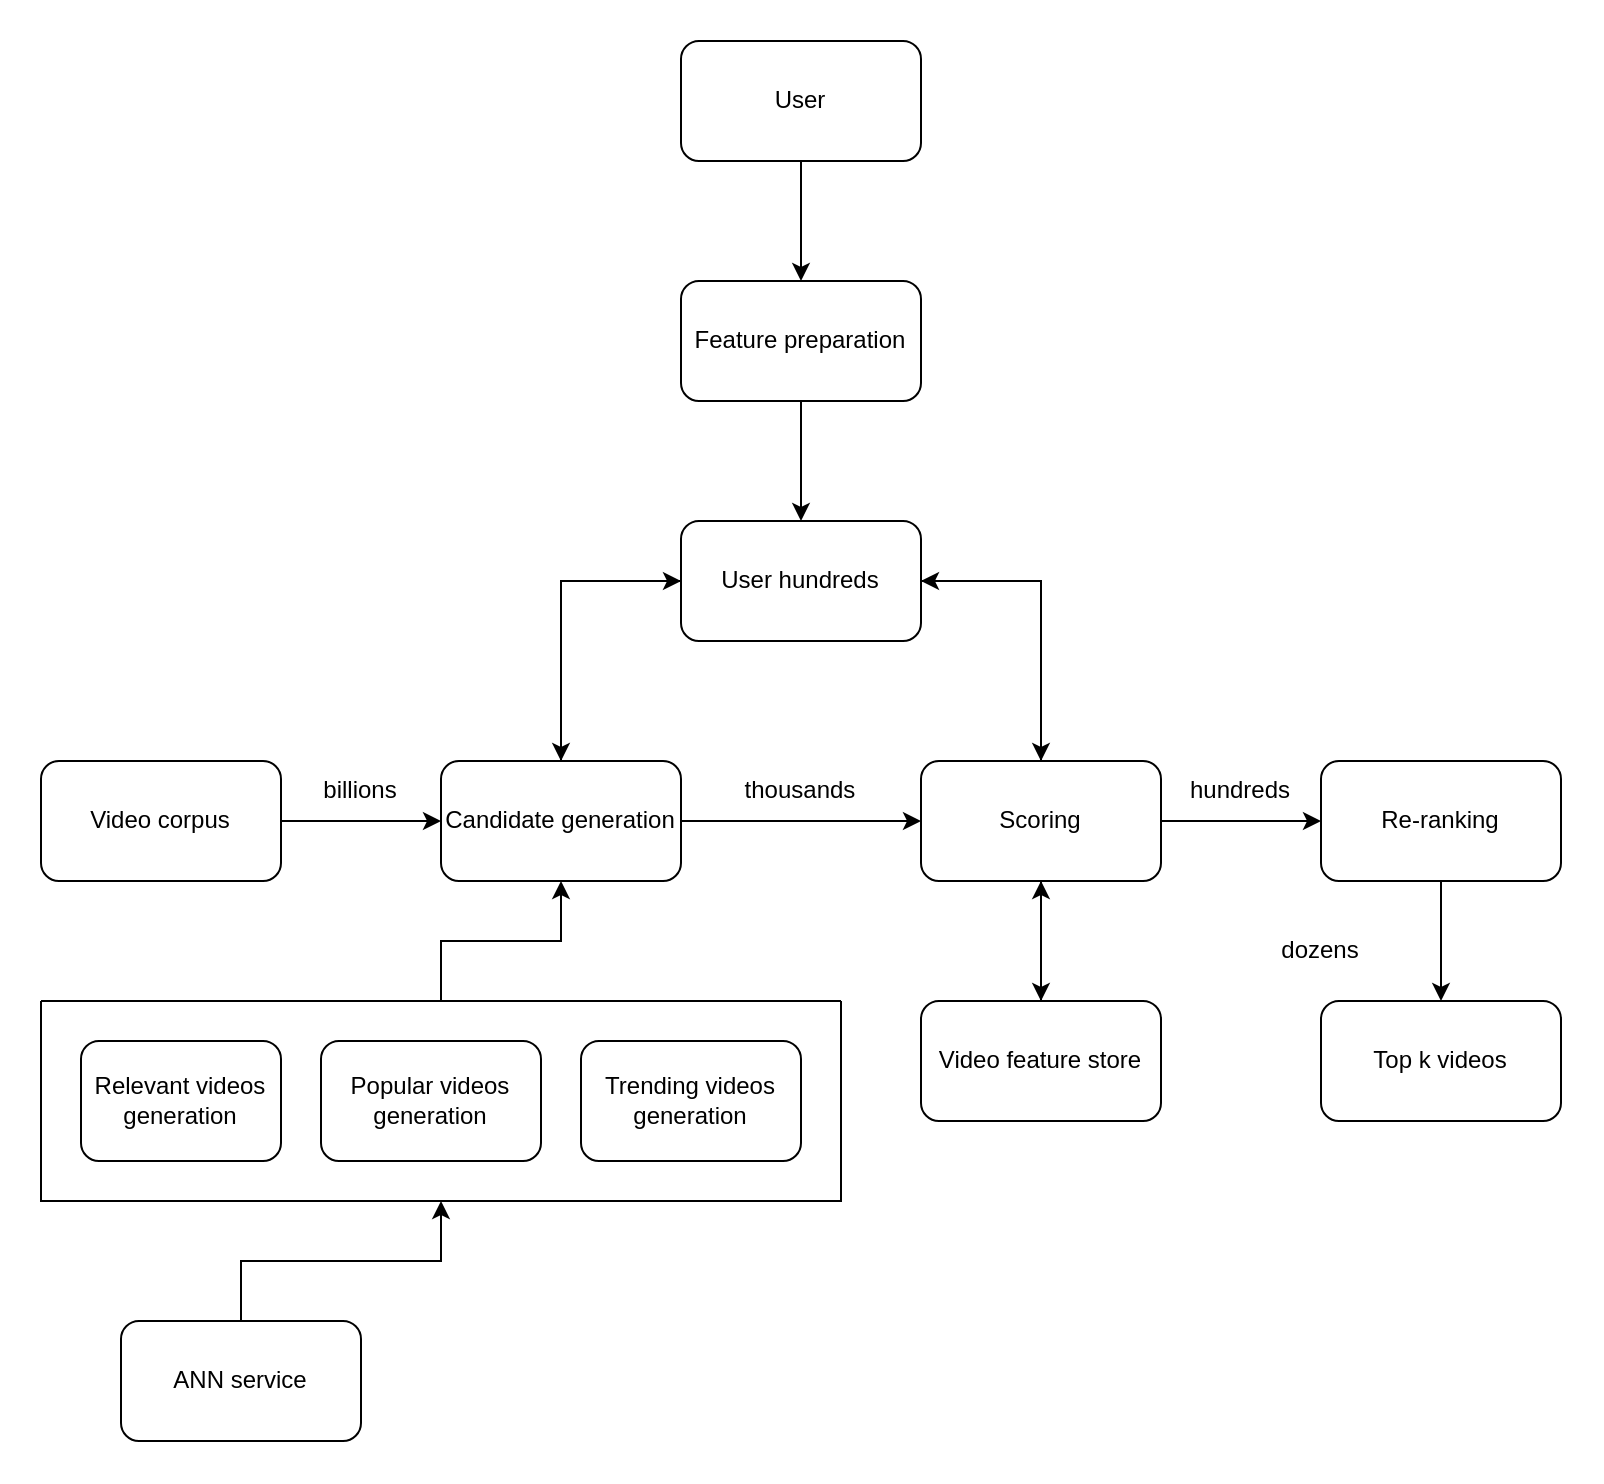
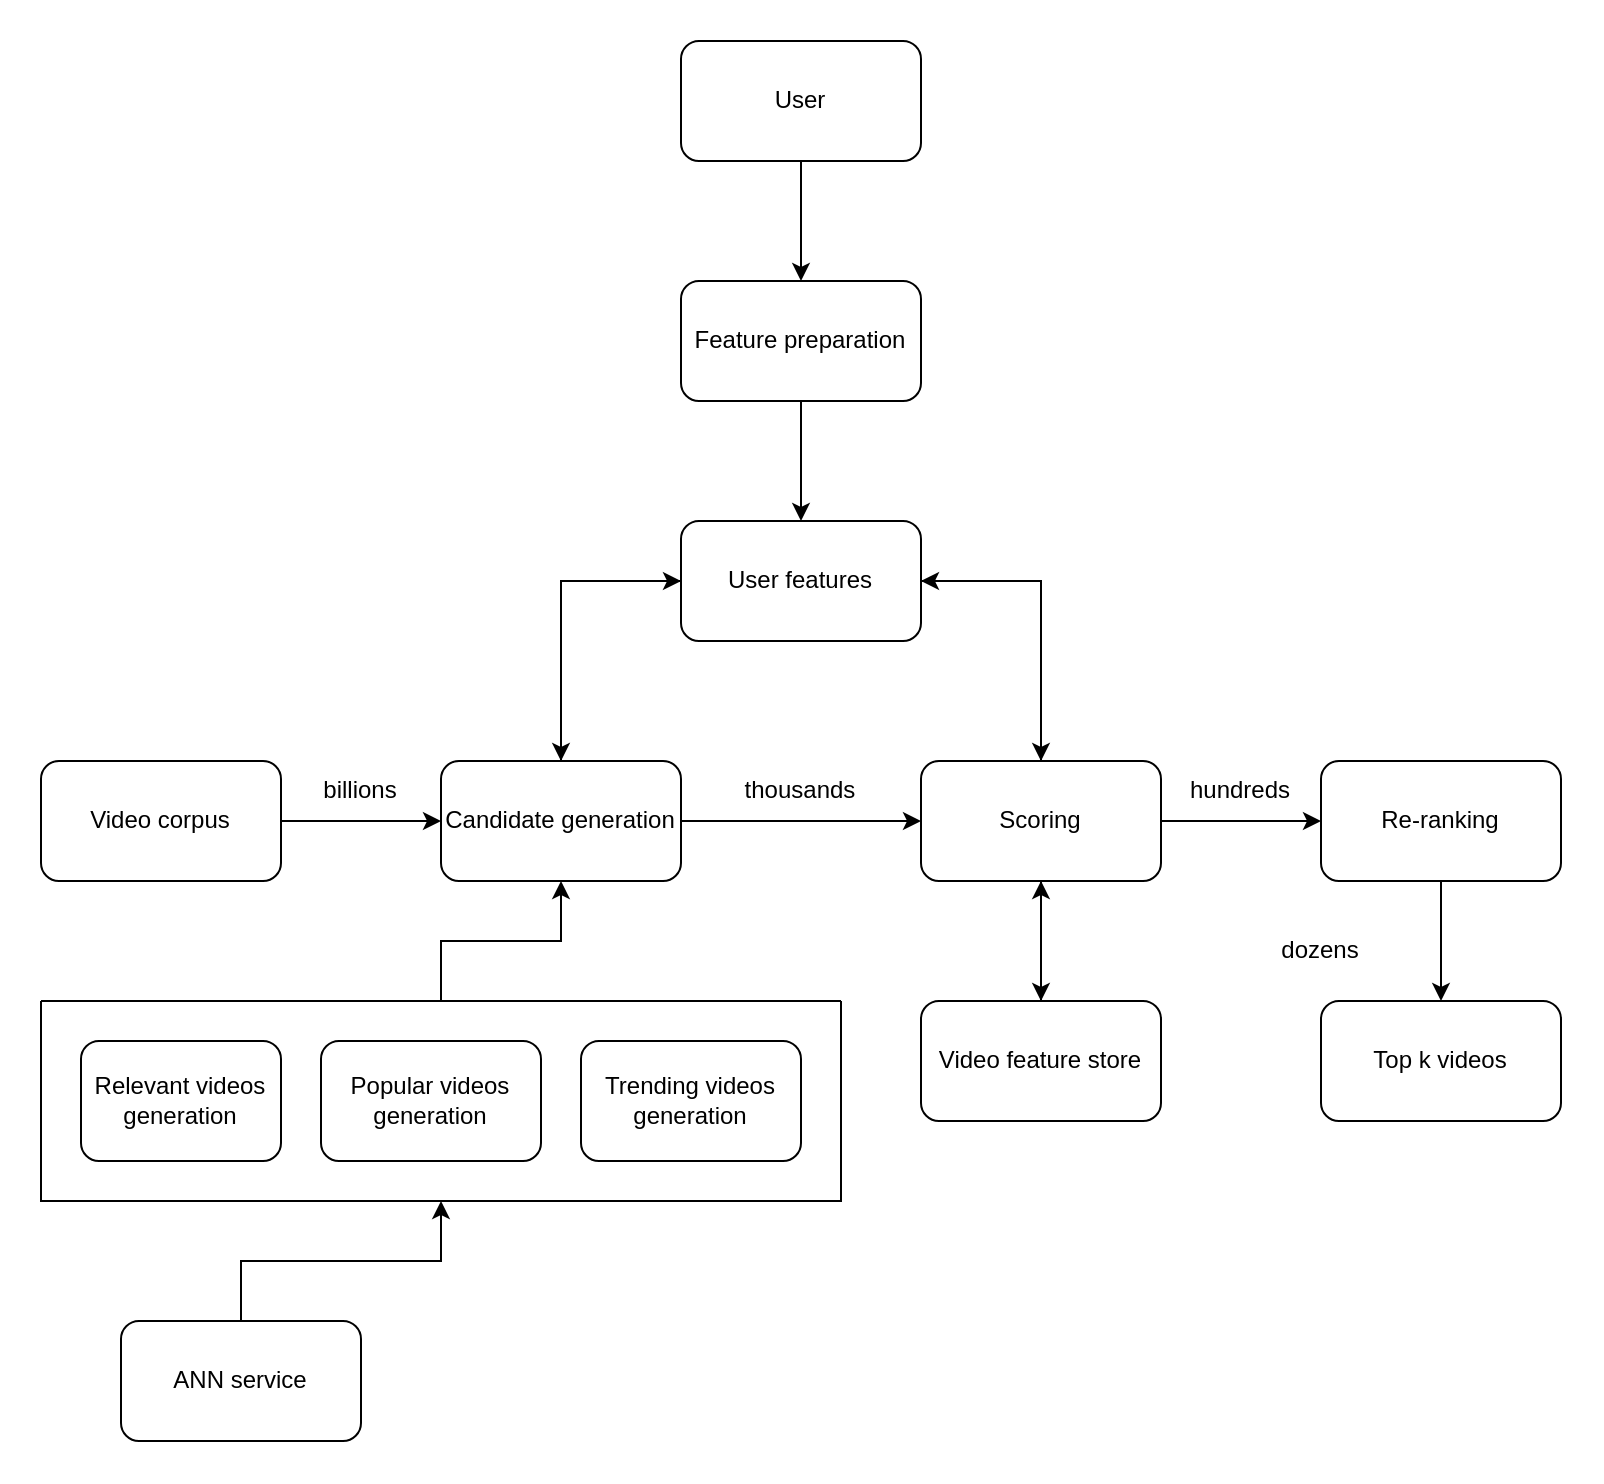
node "User hundreds": label "User hundreds" -> "User features"
